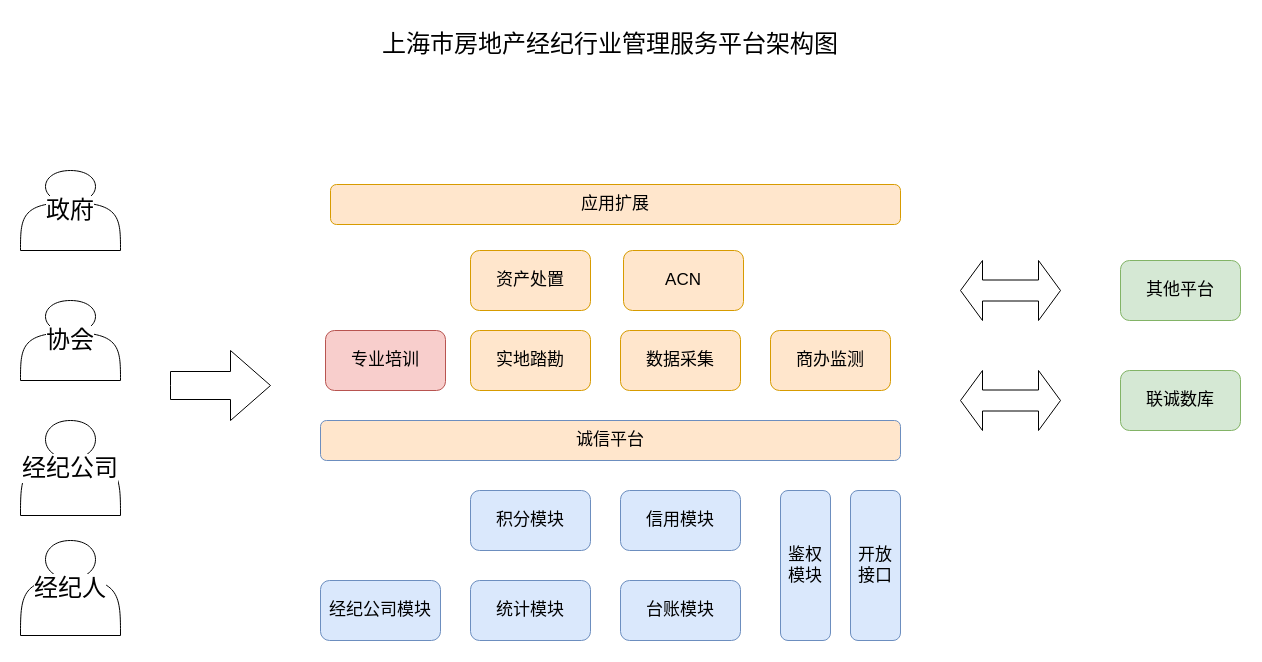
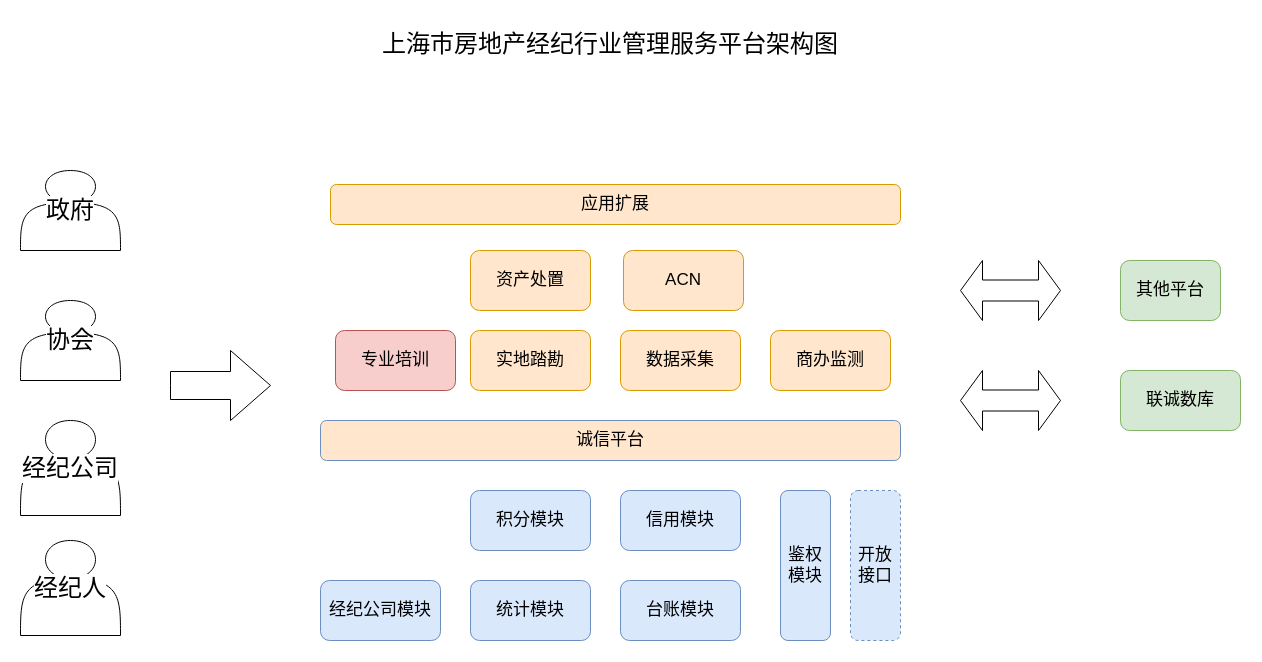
node "其他平台": size 120x60 -> 100x60
node "专业培训": moved (386, 361) -> (396, 361)
node "开放接口": style solid -> dashed
